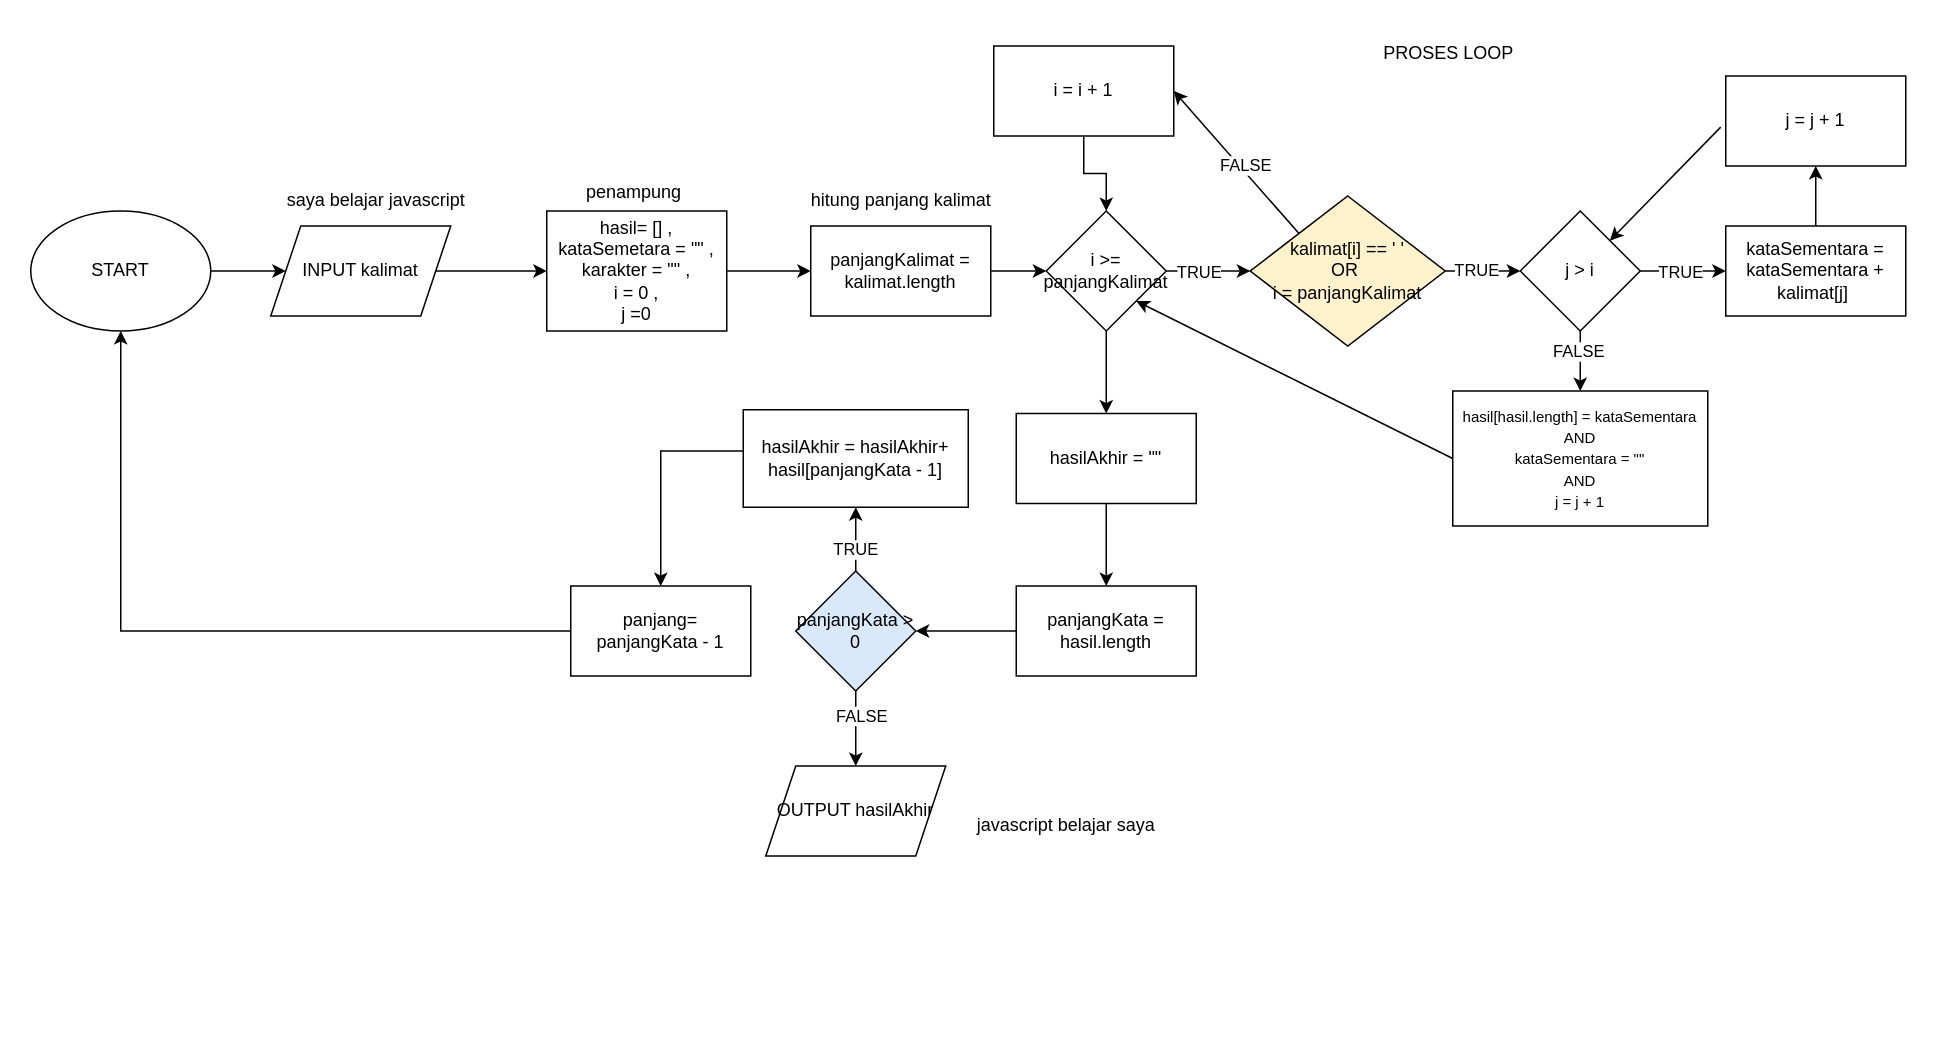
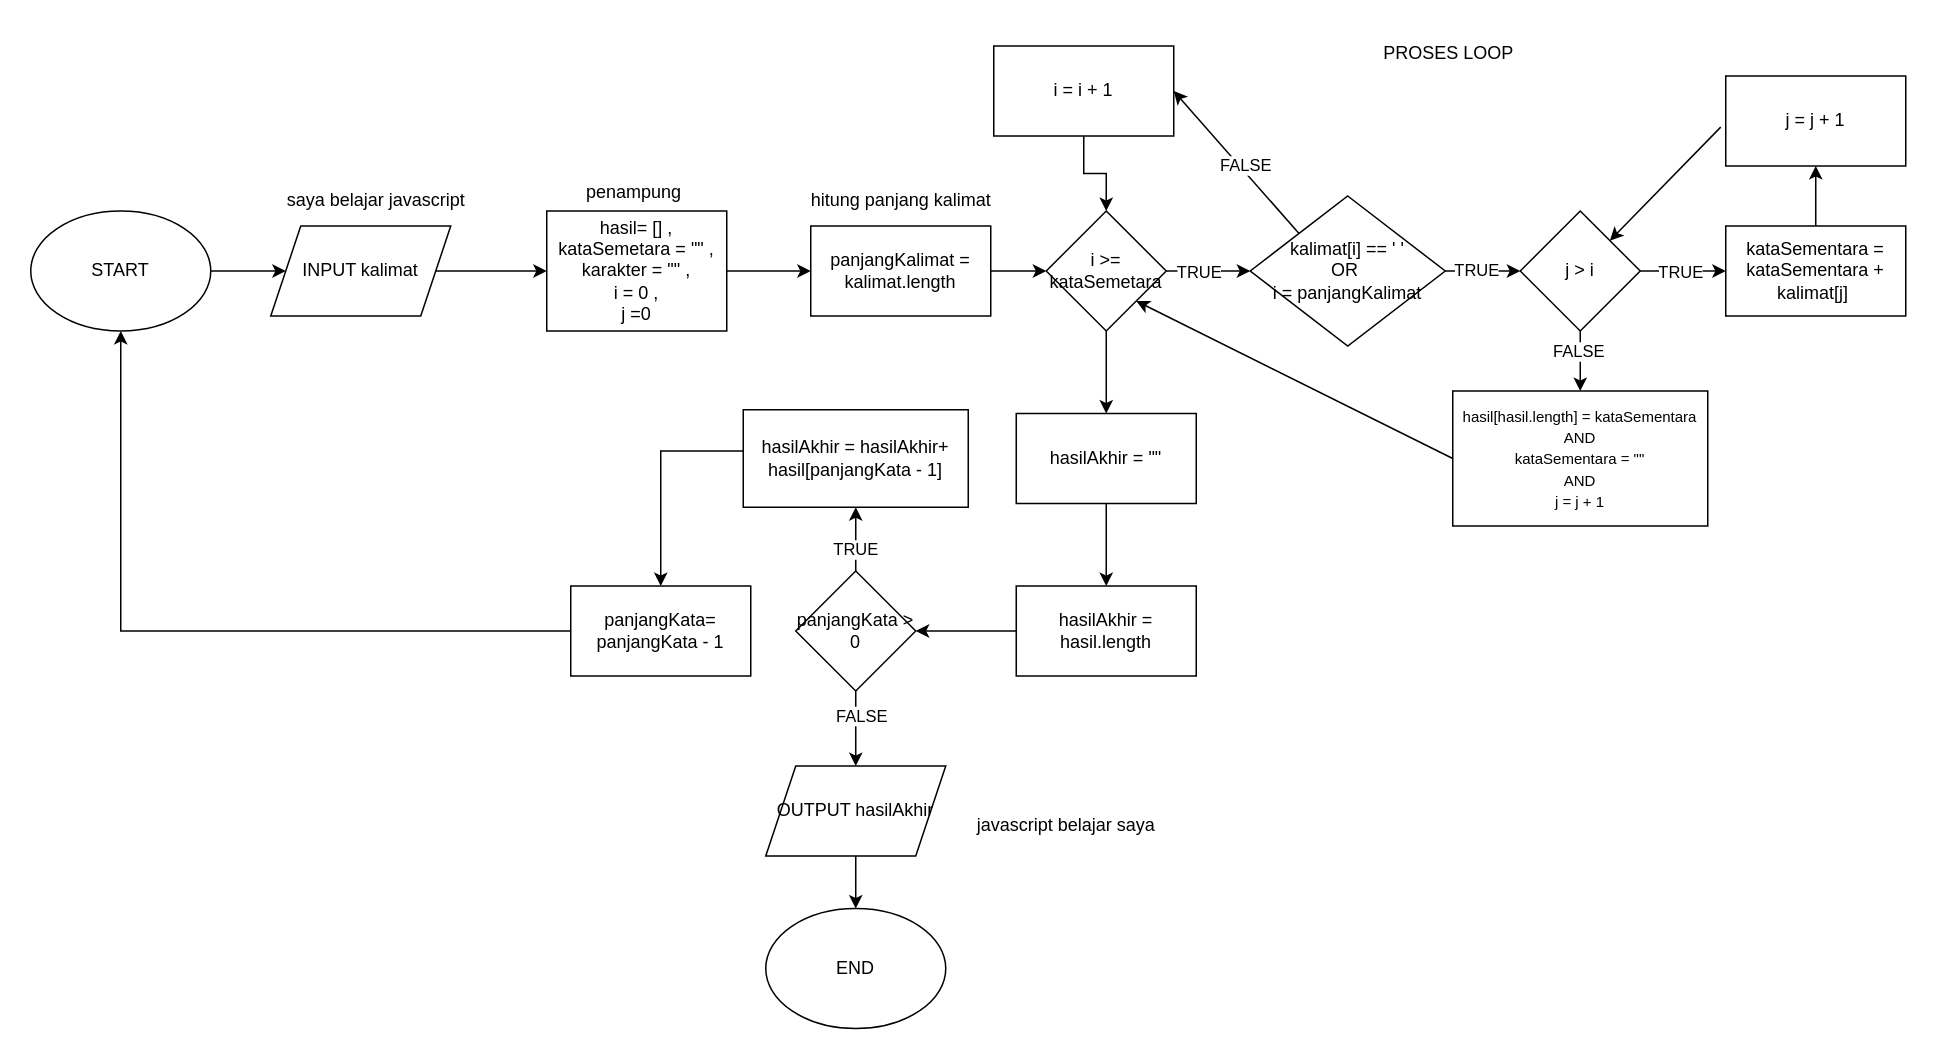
node "i >= panjangKalimat": label "i >= panjangKalimat" -> "i >= kataSemetara"
node "kalimat[i] == ' ' OR i = panjangKalimat": fillcolor #fff2cc -> #ffffff
node "panjang= panjangKata - 1": label "panjang= panjangKata - 1" -> "panjangKata= panjangKata - 1"
node "panjangKata > 0": fillcolor #dae8fc -> #ffffff
node "panjangKata = hasil.length": label "panjangKata = hasil.length" -> "hasilAkhir = hasil.length"
edge "OUTPUT hasilAkhir" -> "END": added
node "END": added
